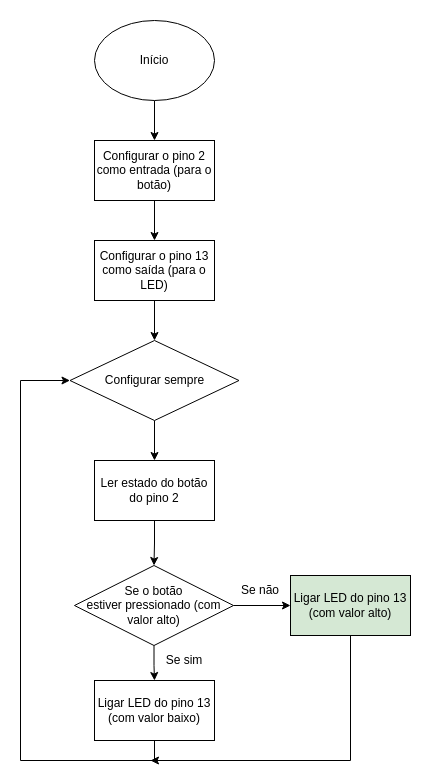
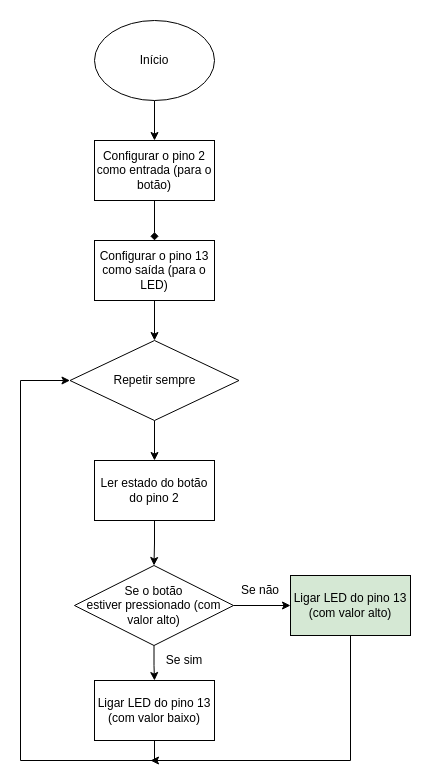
edge "Configurar o pino 2 como entrada (para o botão)" -> "Configurar o pino 13 como saída (para o LED)": arrowhead classic -> diamond
node "Configurar sempre": label "Configurar sempre" -> "Repetir sempre"
